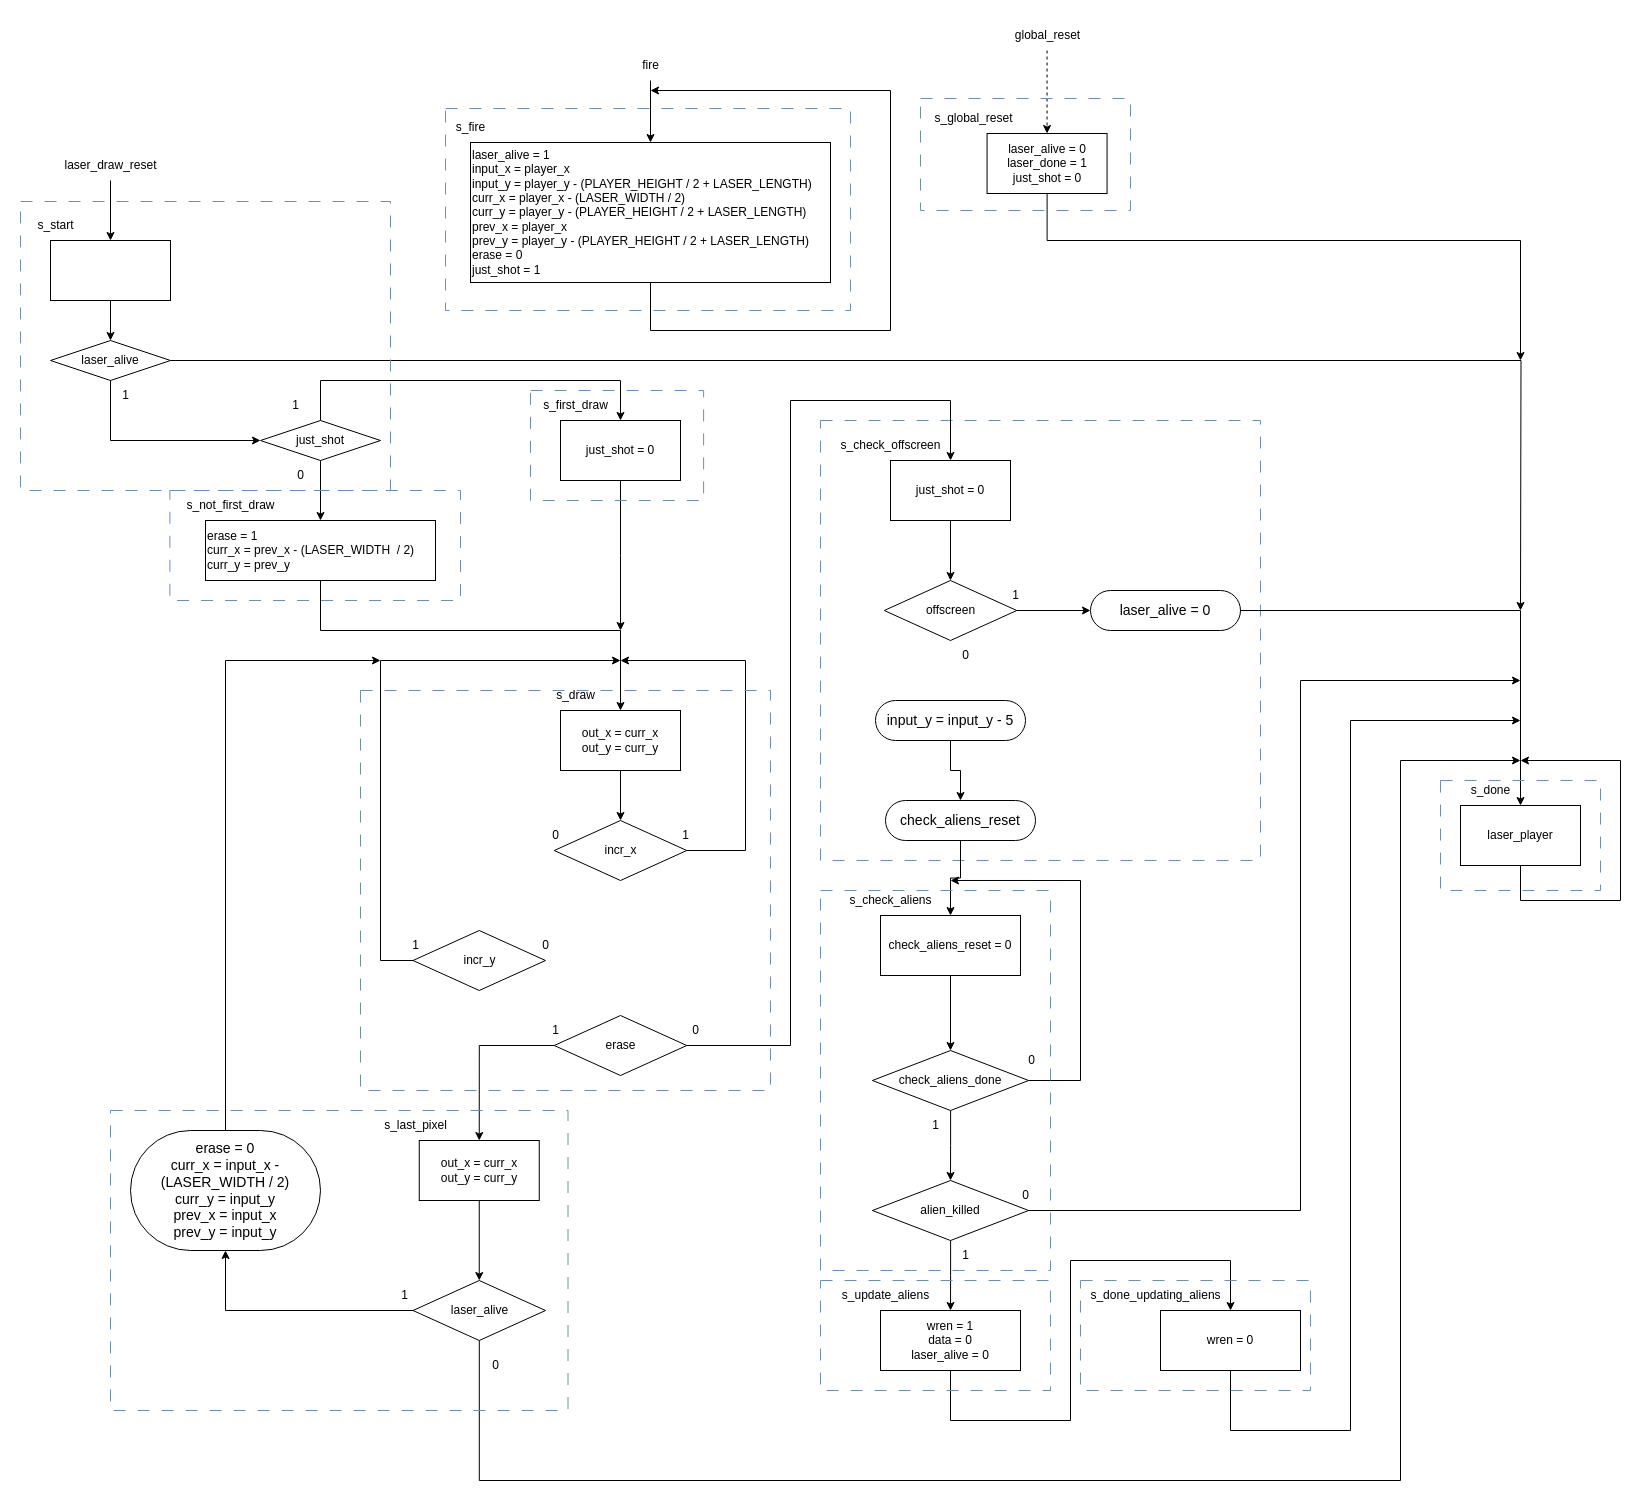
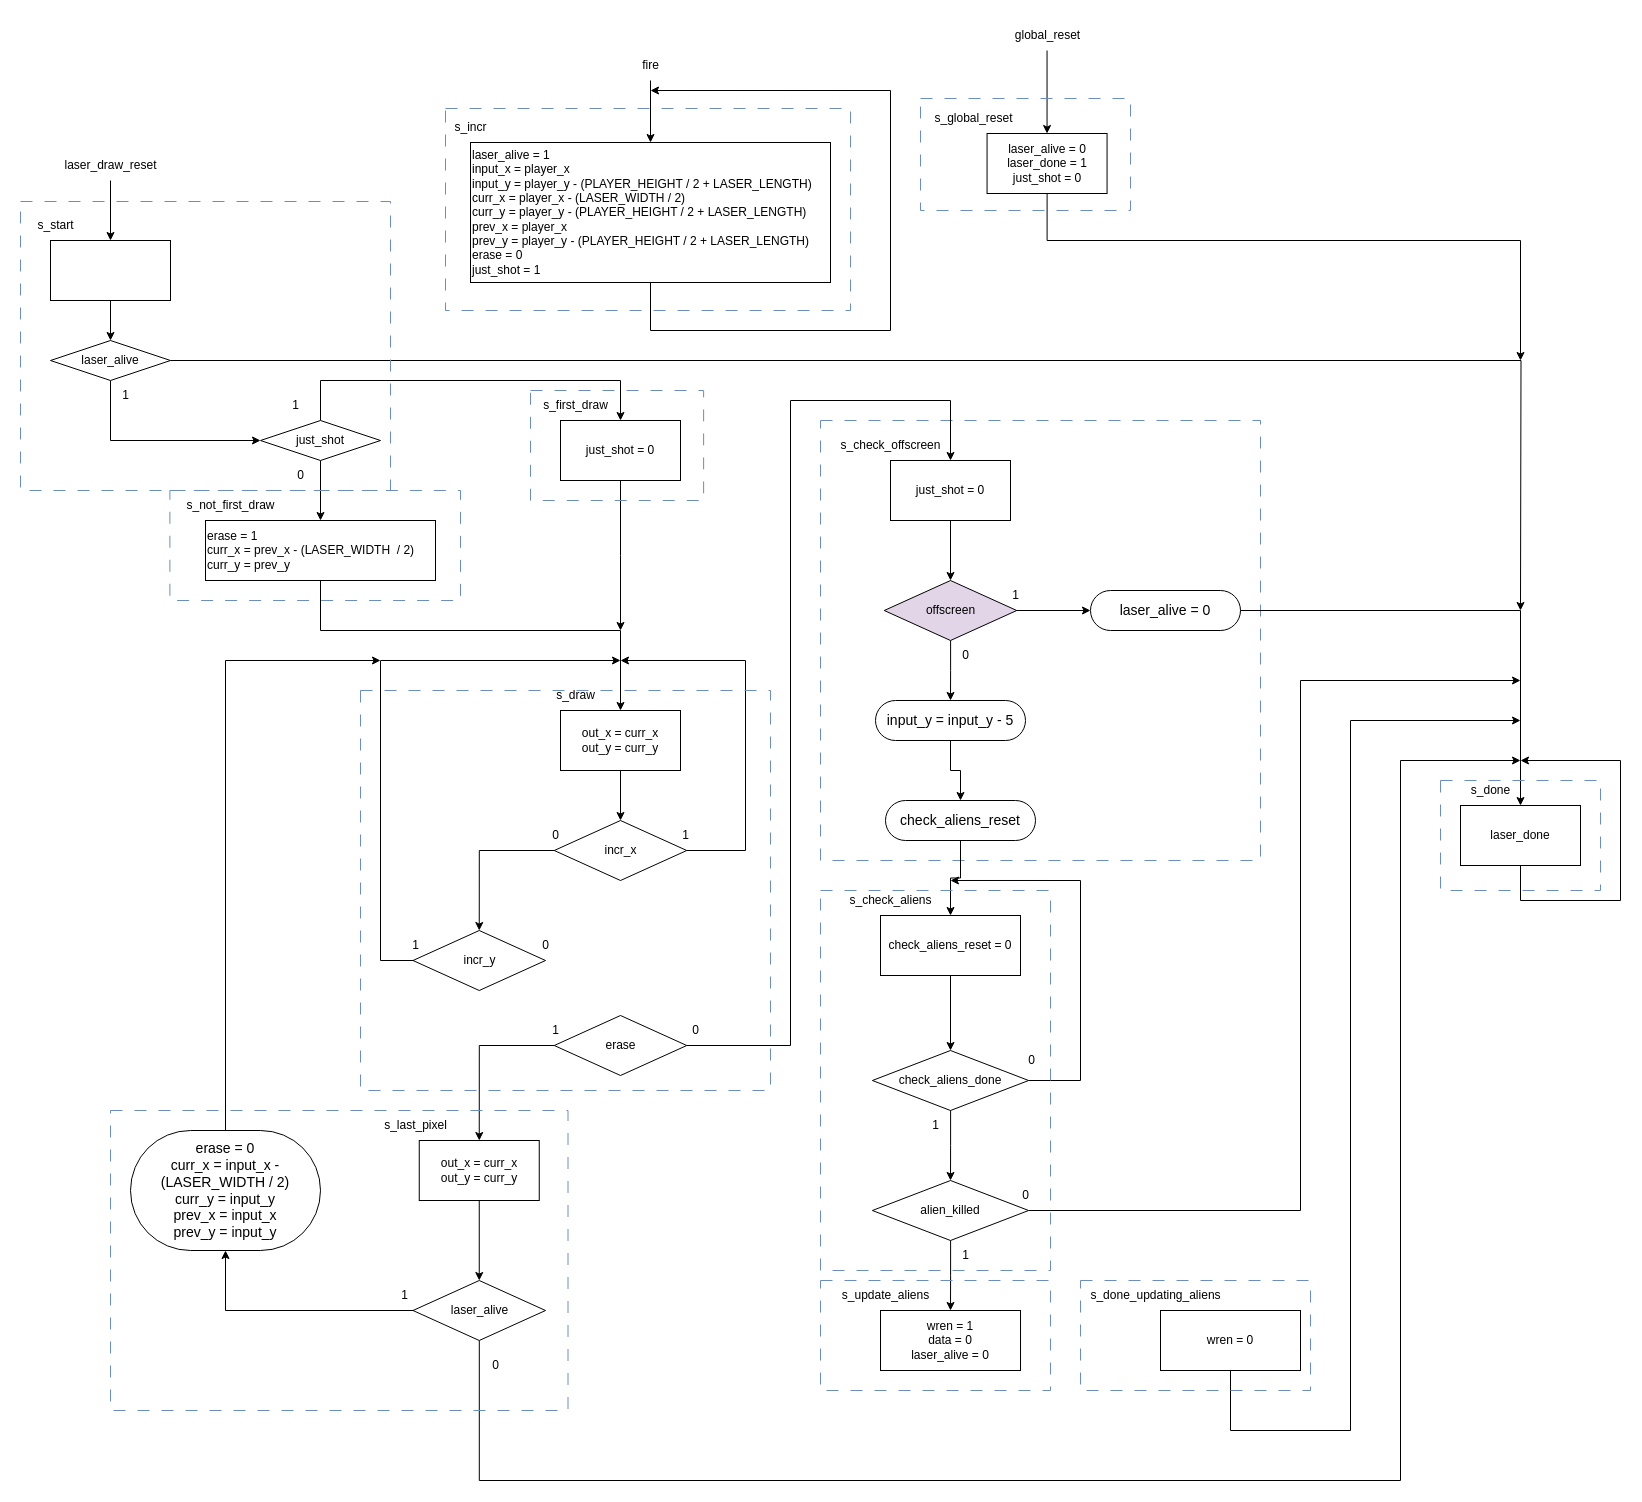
edge "global_reset" -> "laser_alive = 0 laser_done = 1 just_shot = 0": style dashed -> solid
node "s_fire": label "s_fire" -> "s_incr"
node "offscreen": fillcolor #ffffff -> #e1d5e7
edge "offscreen" -> "input_y = input_y - 5": added
node "laser_player": label "laser_player" -> "laser_done"
edge "incr_x" -> "incr_y": added
edge "wren = 1 data = 0 laser_alive = 0" -> "wren = 0": removed
